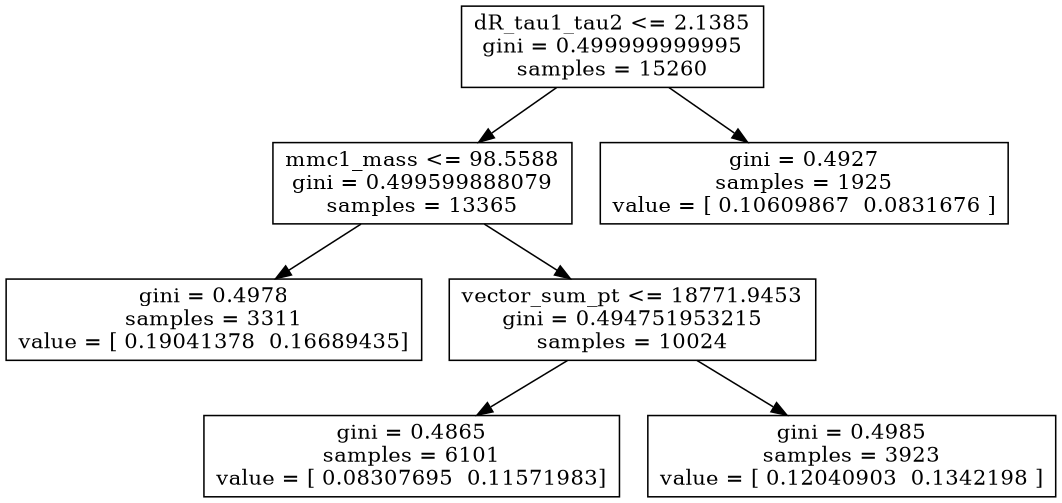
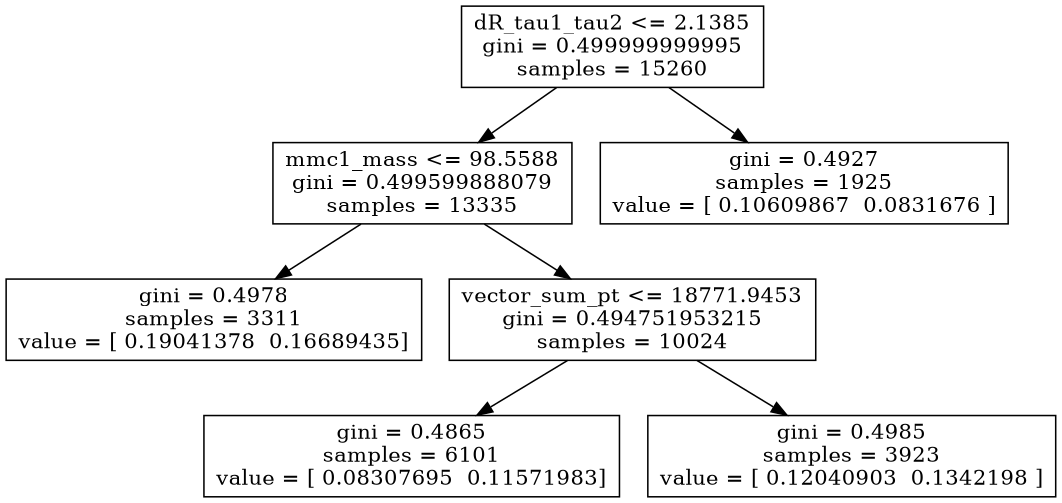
node "mmc1_mass <= 98.5588 gini = 0.499599888079 samples = 13365": label "mmc1_mass <= 98.5588 gini = 0.499599888079 samples = 13365" -> "mmc1_mass <= 98.5588 gini = 0.499599888079 samples = 13335"
